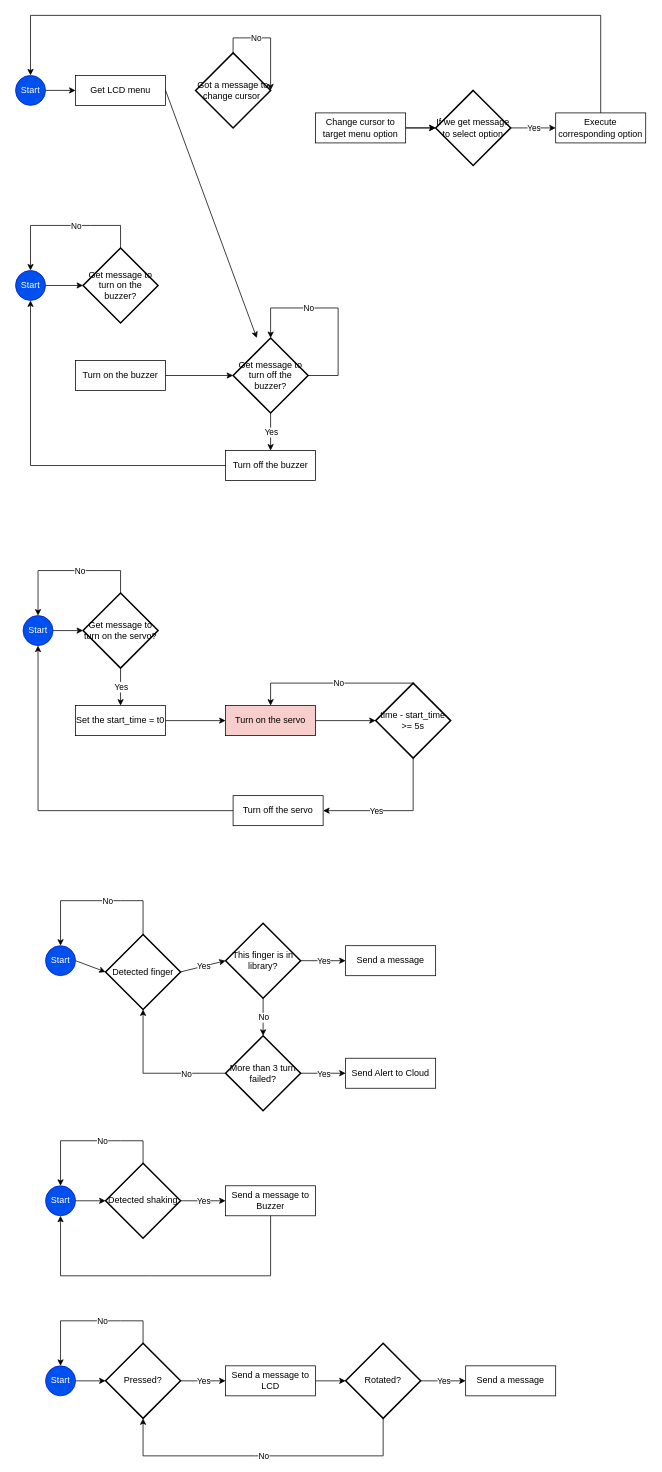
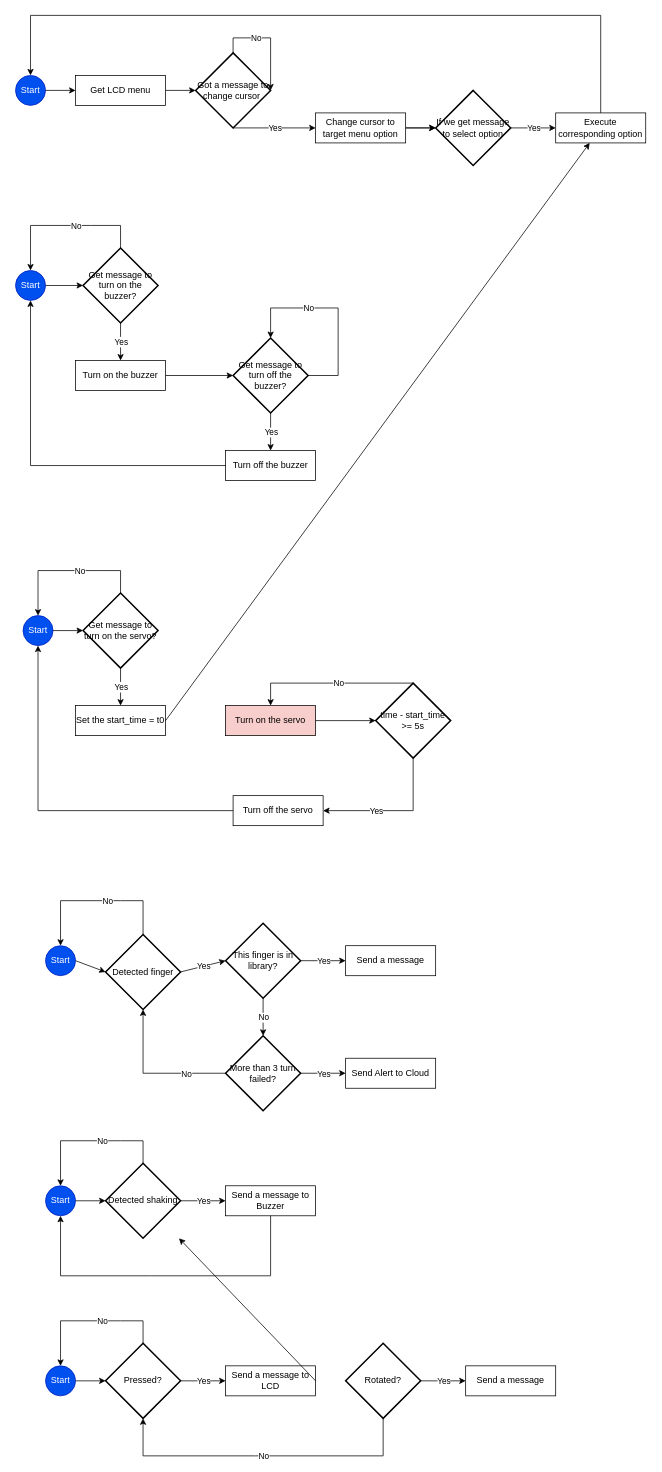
edge "Got a message to change cursor" -> "Change cursor to target menu option": added, labels "v", "Yes"
edge "Get LCD menu" -> "Get message to turn off the buzzer?": now "Get LCD menu" -> "Got a message to change cursor"
edge "Get message to turn on the buzzer?" -> "Turn on the buzzer": added, labels "v", "Yes"
edge "Set the start_time = t0" -> "Turn on the servo": now "Set the start_time = t0" -> "Execute corresponding option"
edge "Send a message to LCD" -> "Rotated?": now "Send a message to LCD" -> "Detected shaking"
